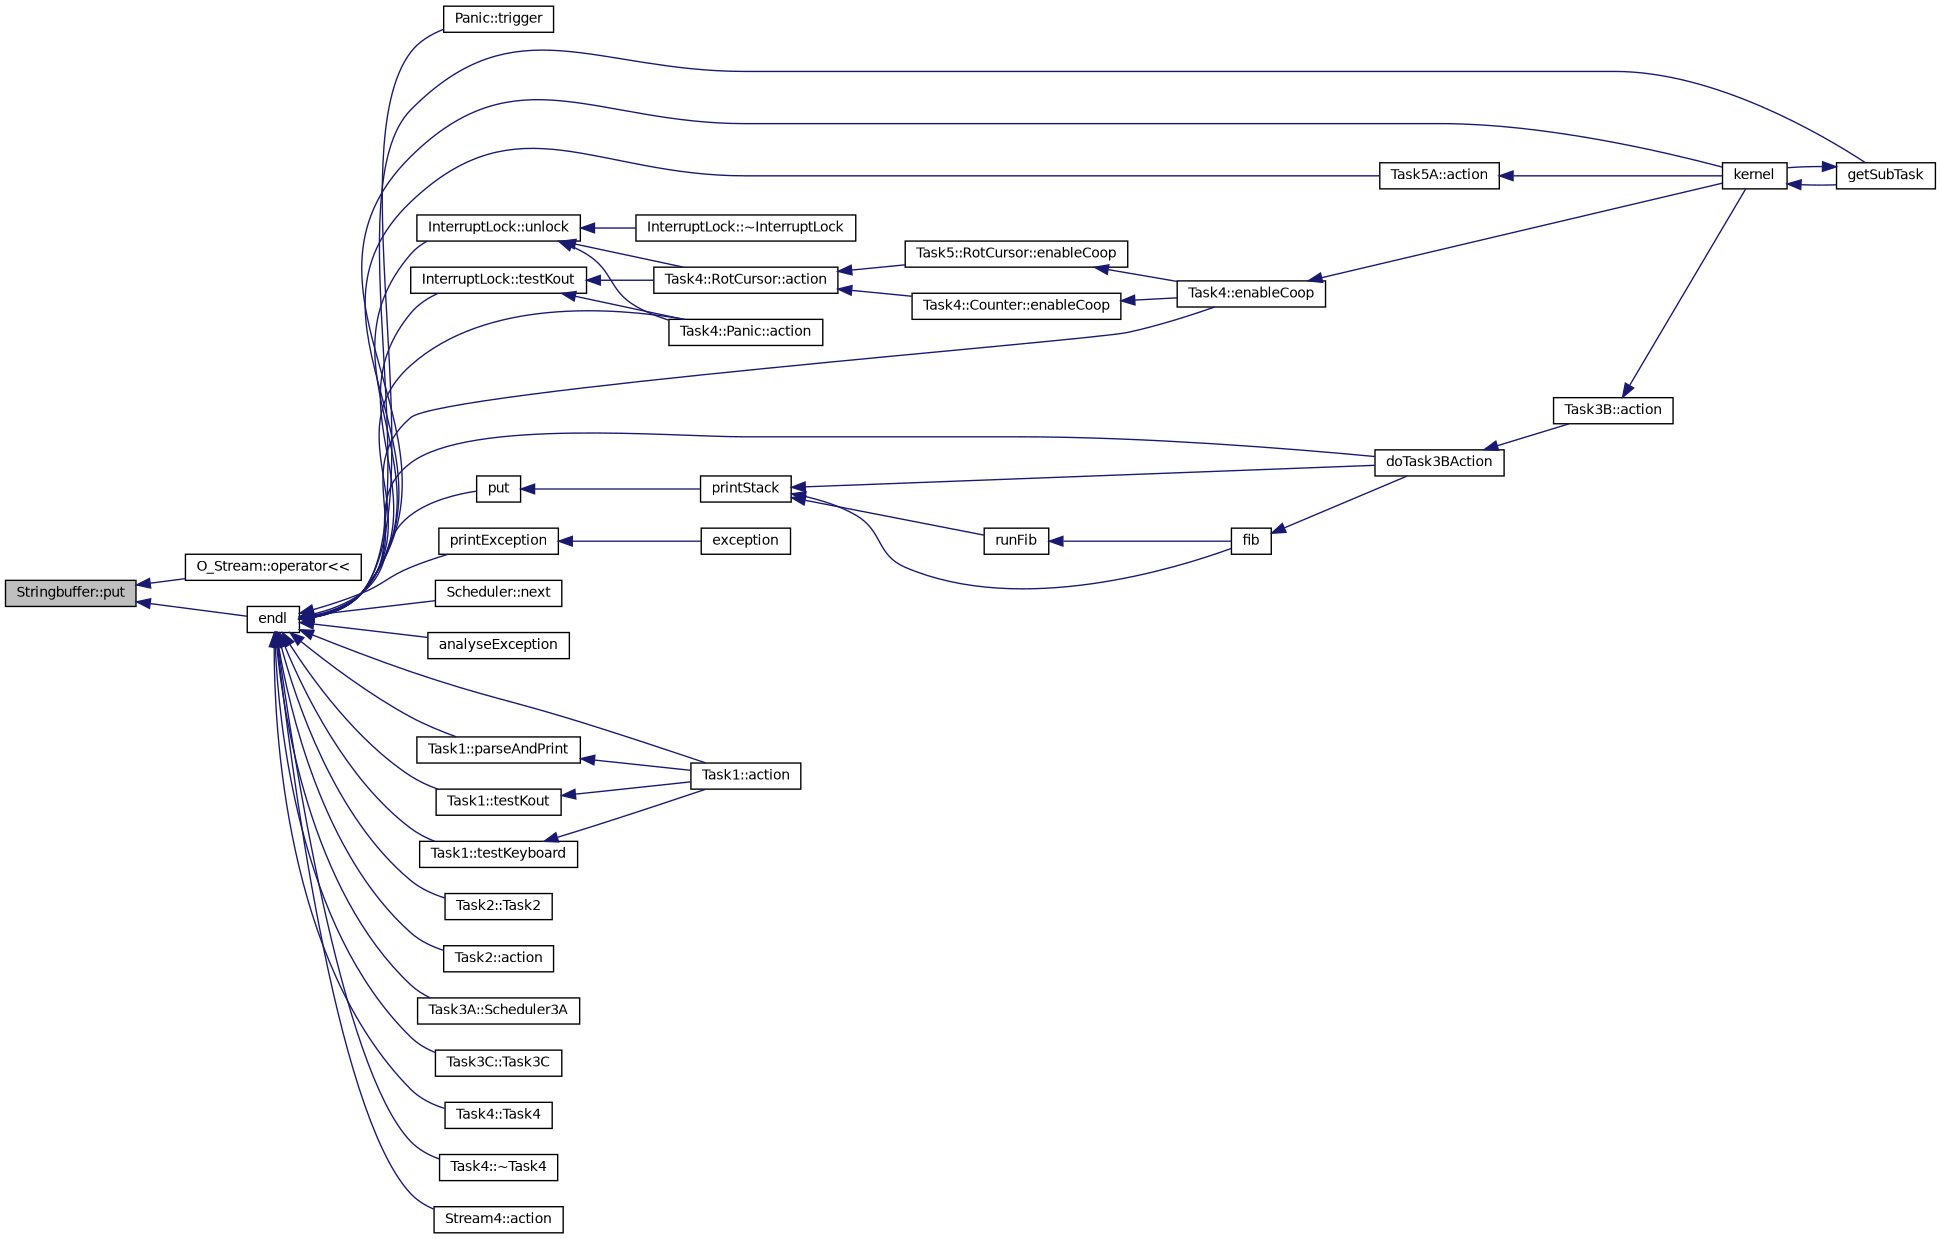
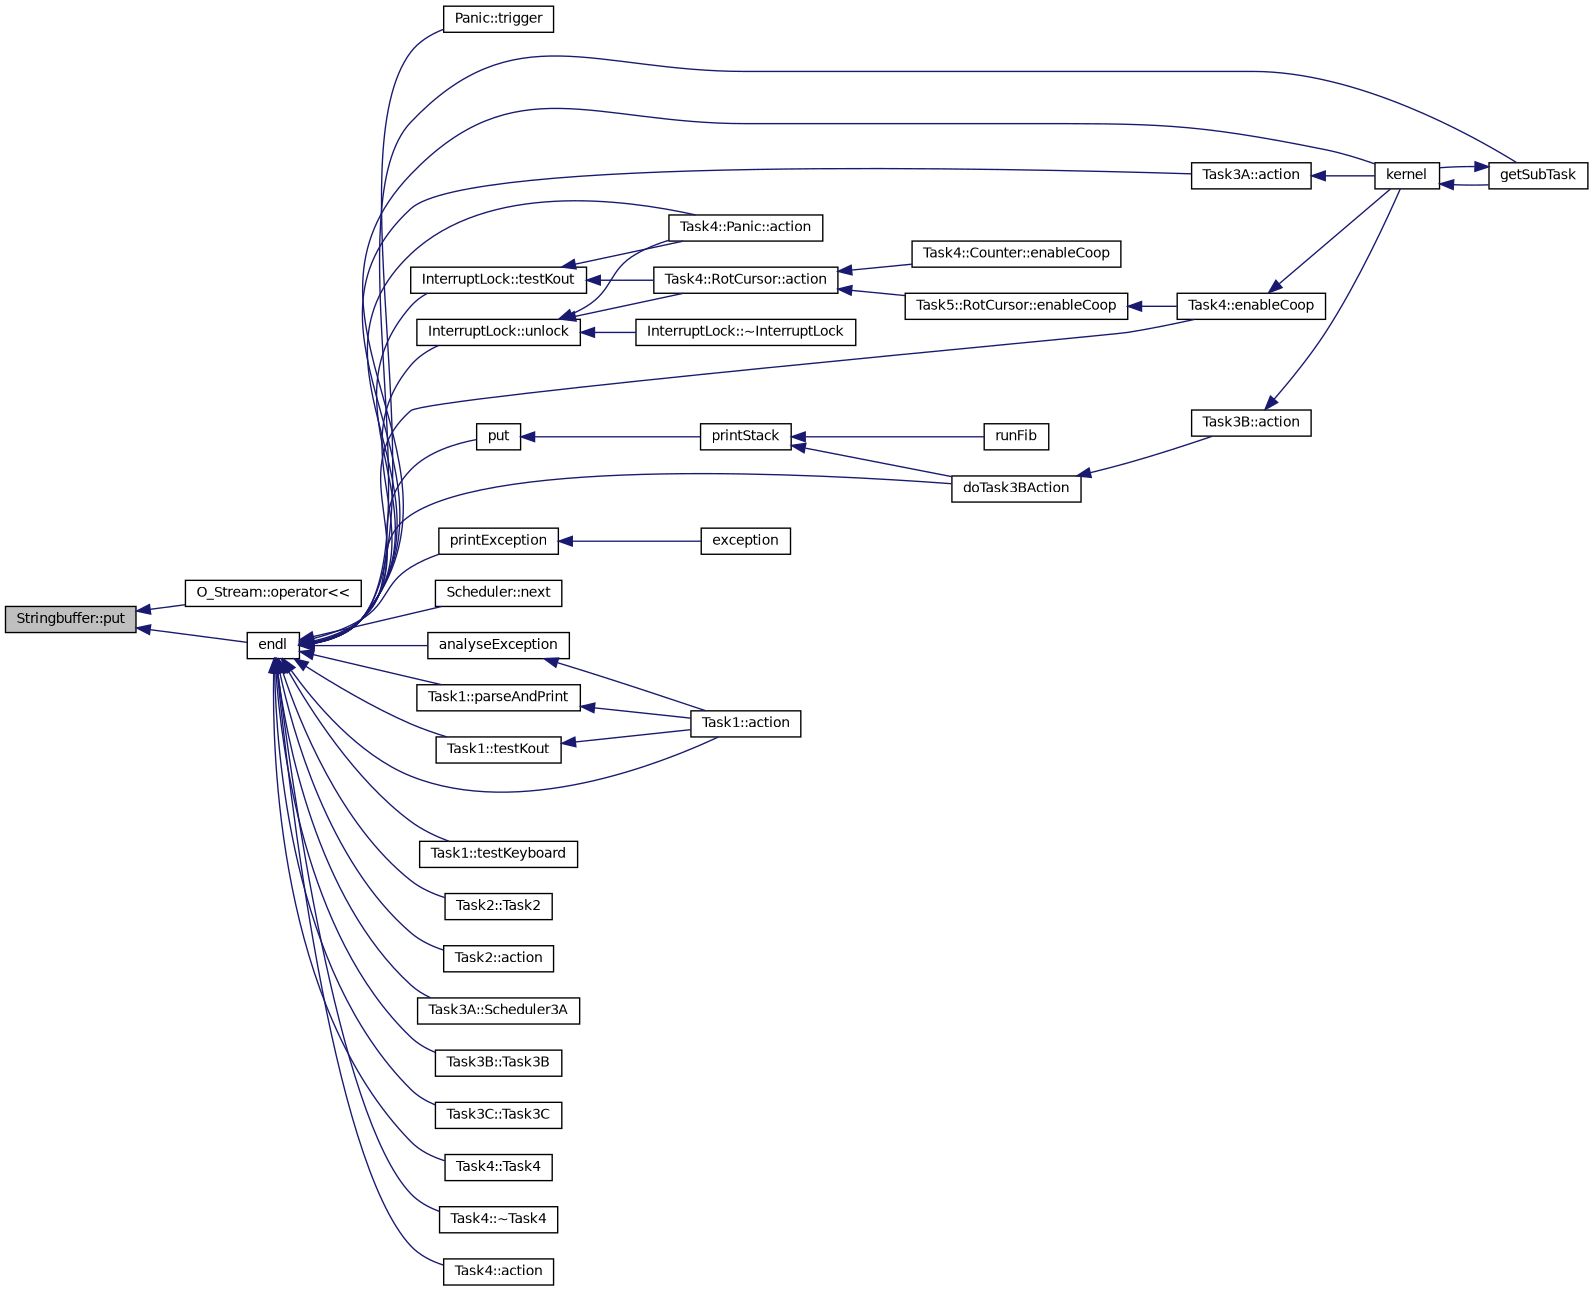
node "Task5A::action": label "Task5A::action" -> "Task3A::action"
edge "Task4::enableCoop" -> "Task4::Counter::enableCoop": removed
node "fib": removed
edge "Task1::action" -> "Task1::testKeyboard": now "Task1::action" -> "analyseException"
node "Task3B::Task3B": added
node "Stream4::action": label "Stream4::action" -> "Task4::action"
